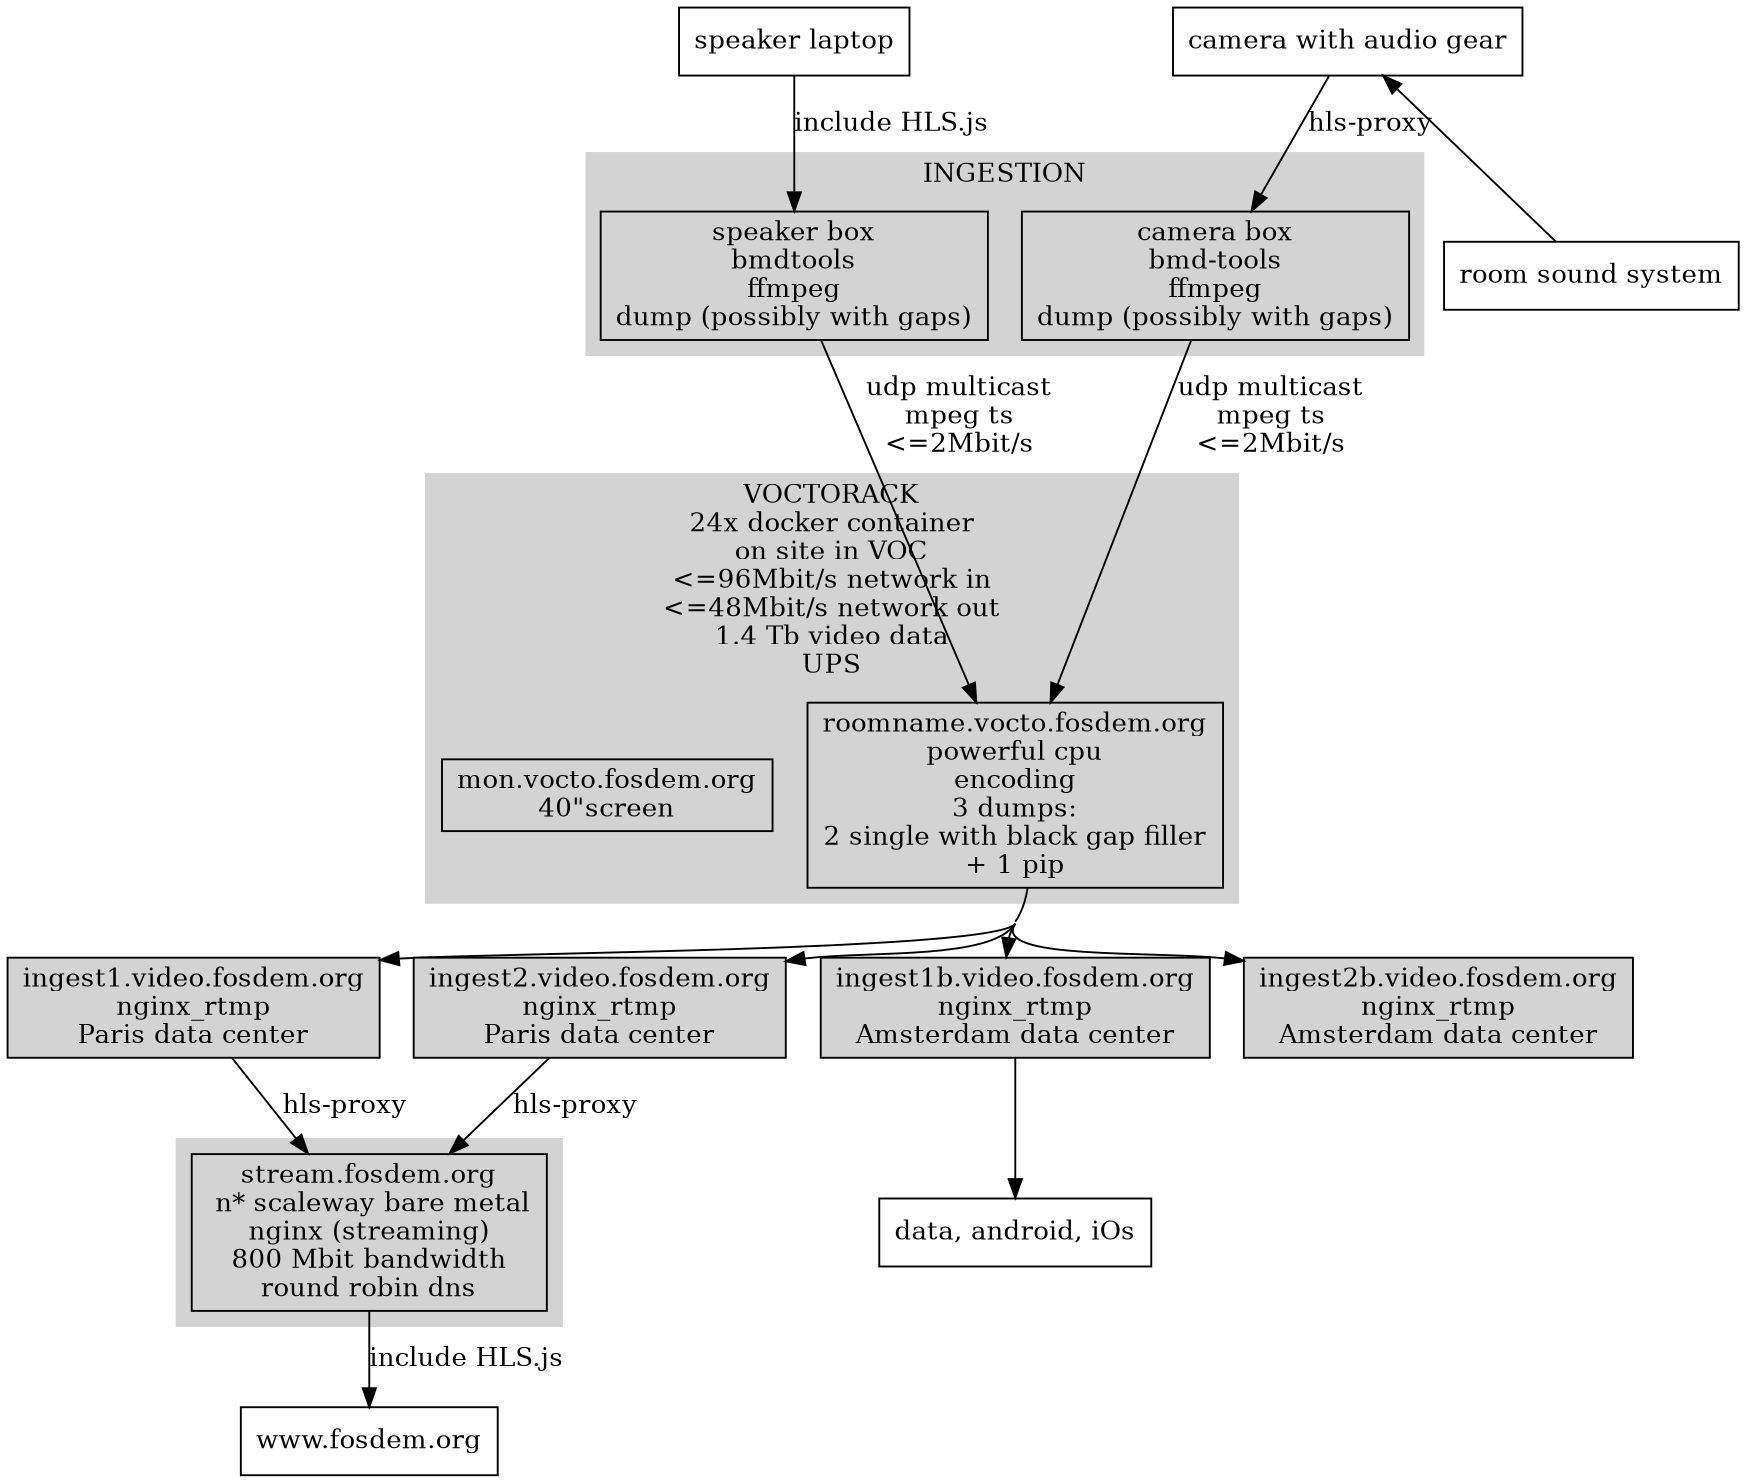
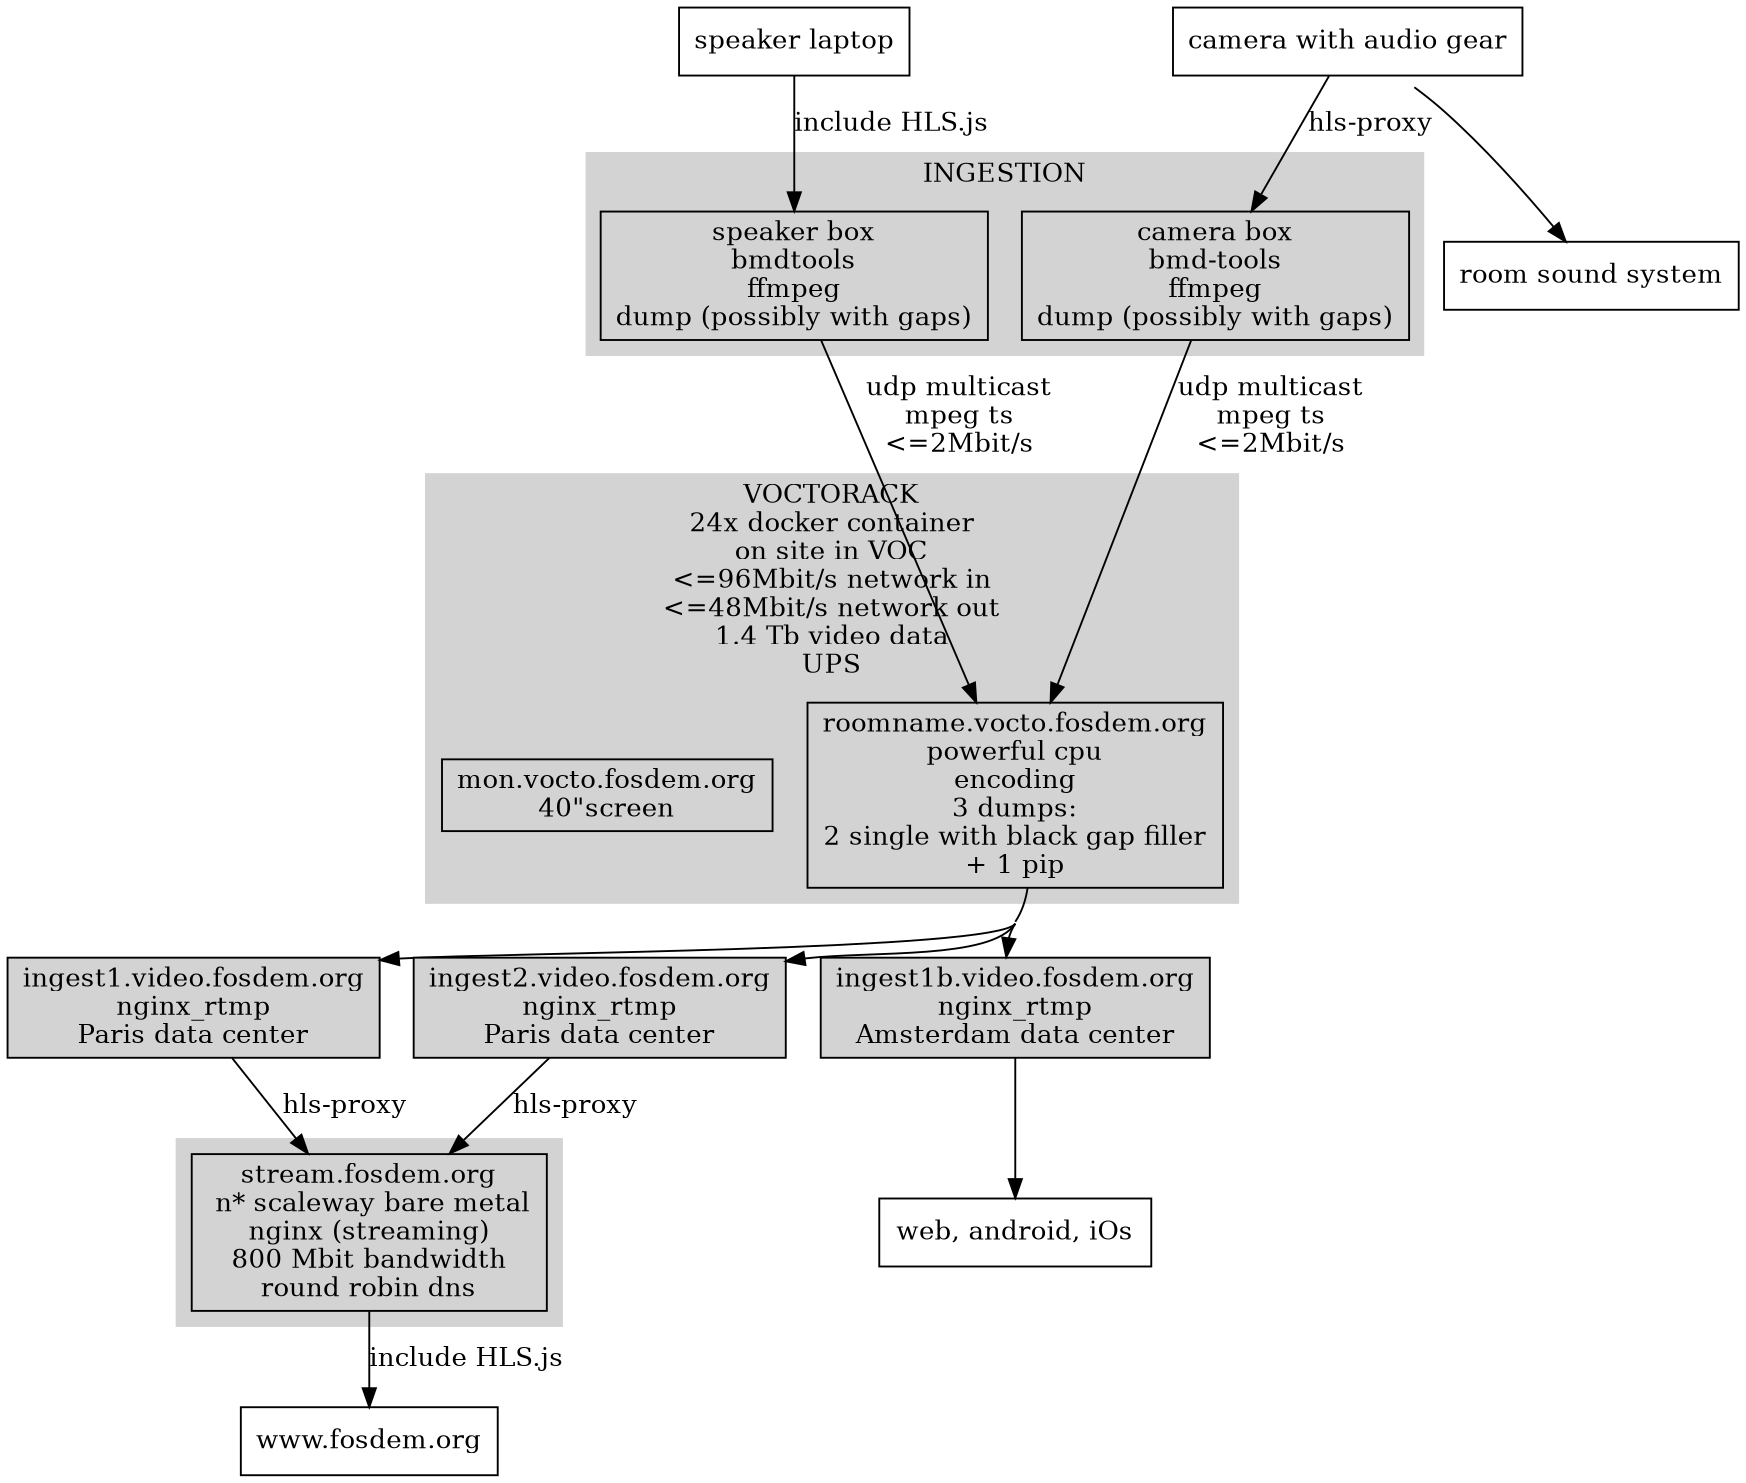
edge "room sound system" -> "camera with audio gear": reversed
node "ingest2b.video.fosdem.org nginx_rtmp Amsterdam data center": removed
node "data, android, iOs": label "data, android, iOs" -> "web, android, iOs"
